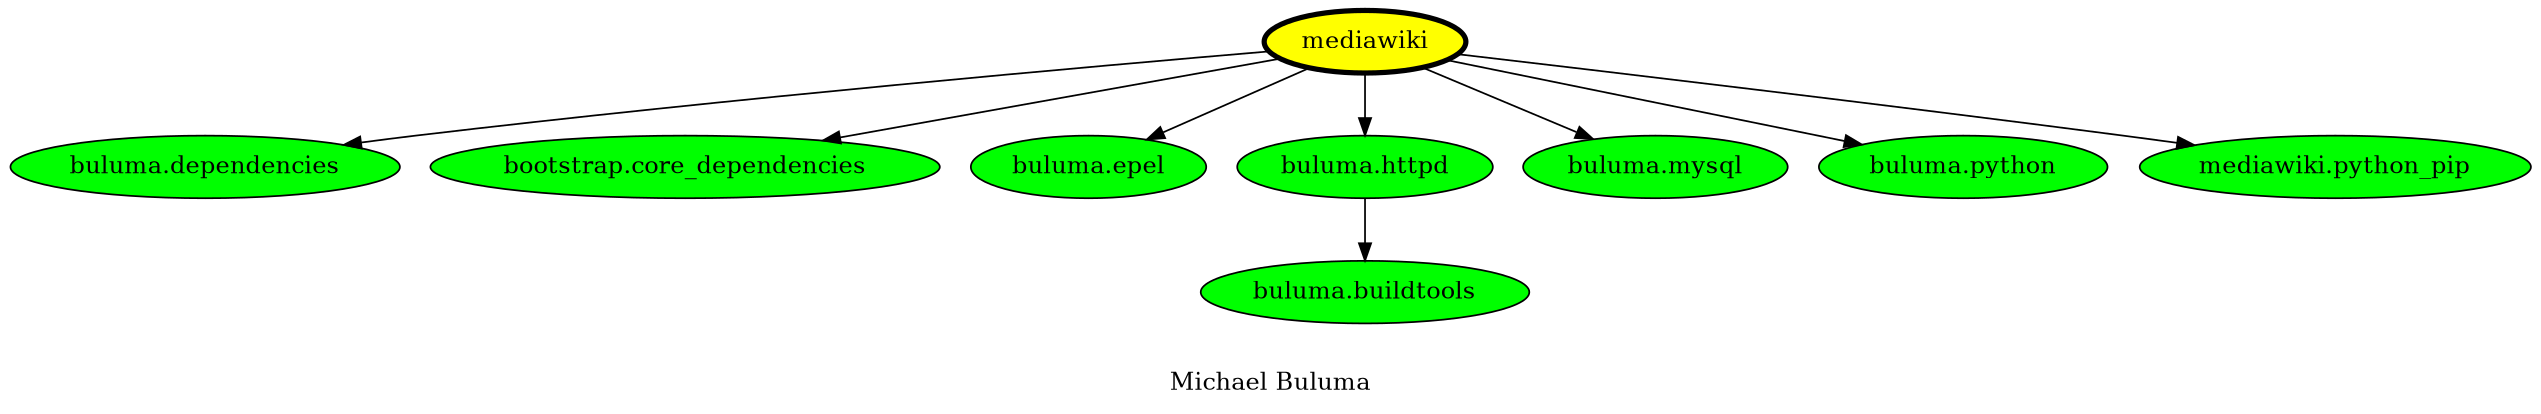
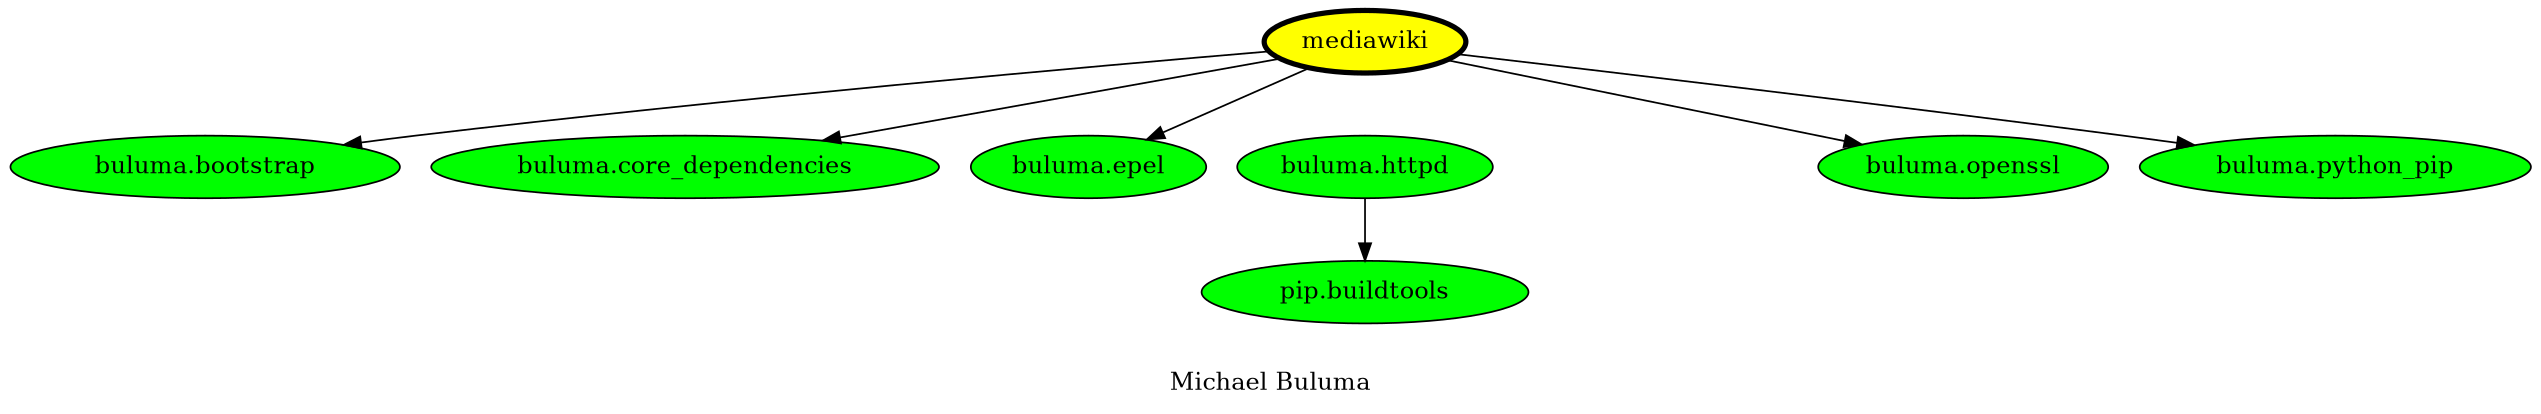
edge "mediawiki" -> "buluma.httpd": removed
node "buluma.dependencies": label "buluma.dependencies" -> "buluma.bootstrap"
node "bootstrap.core_dependencies": label "bootstrap.core_dependencies" -> "buluma.core_dependencies"
node "buluma.mysql": removed
node "buluma.python": label "buluma.python" -> "buluma.openssl"
node "mediawiki.python_pip": label "mediawiki.python_pip" -> "buluma.python_pip"
node "buluma.buildtools": label "buluma.buildtools" -> "pip.buildtools"
